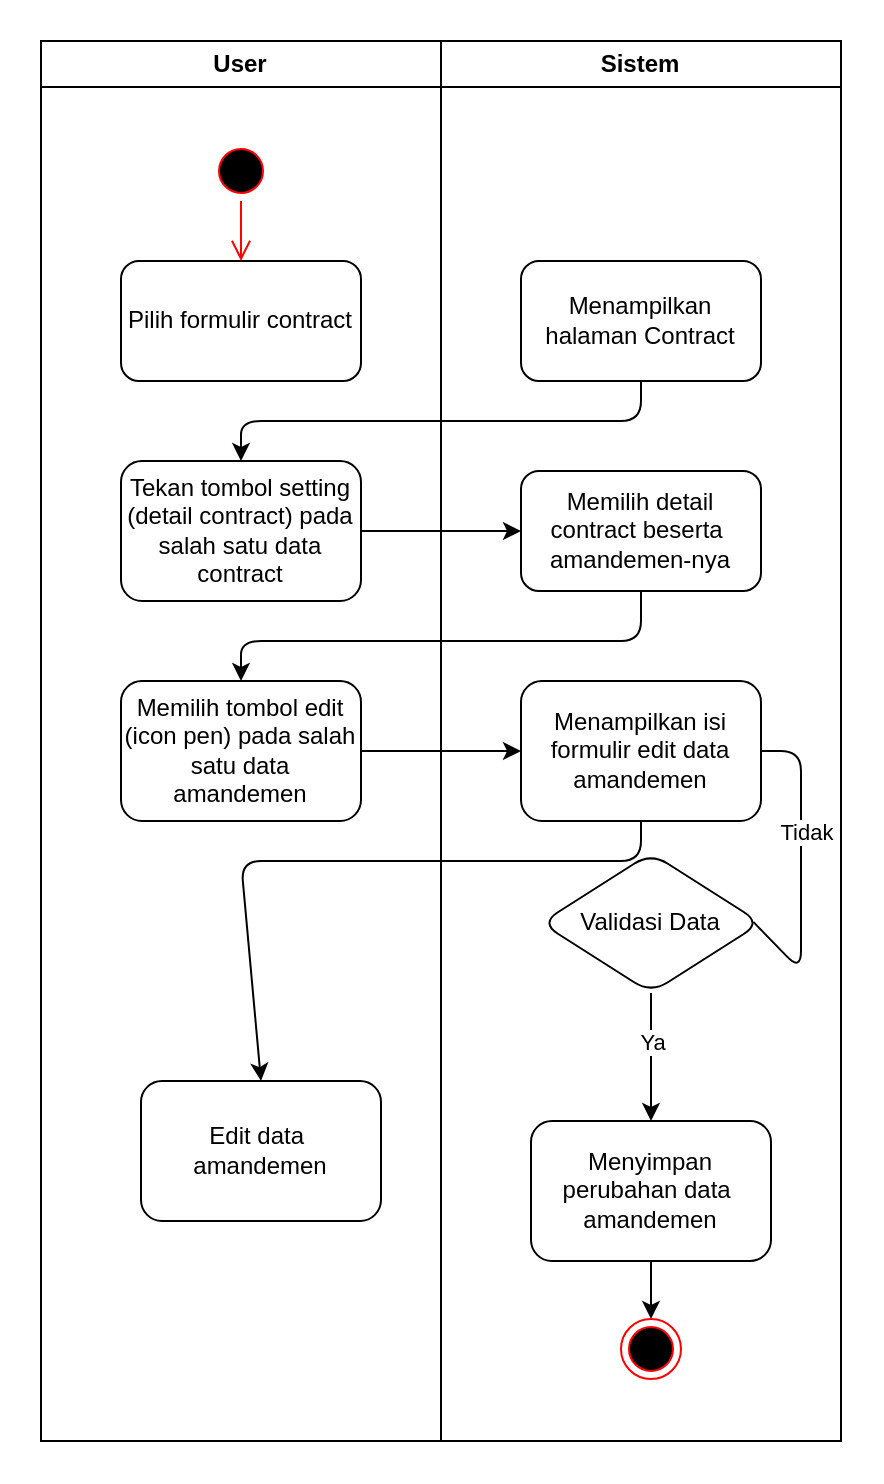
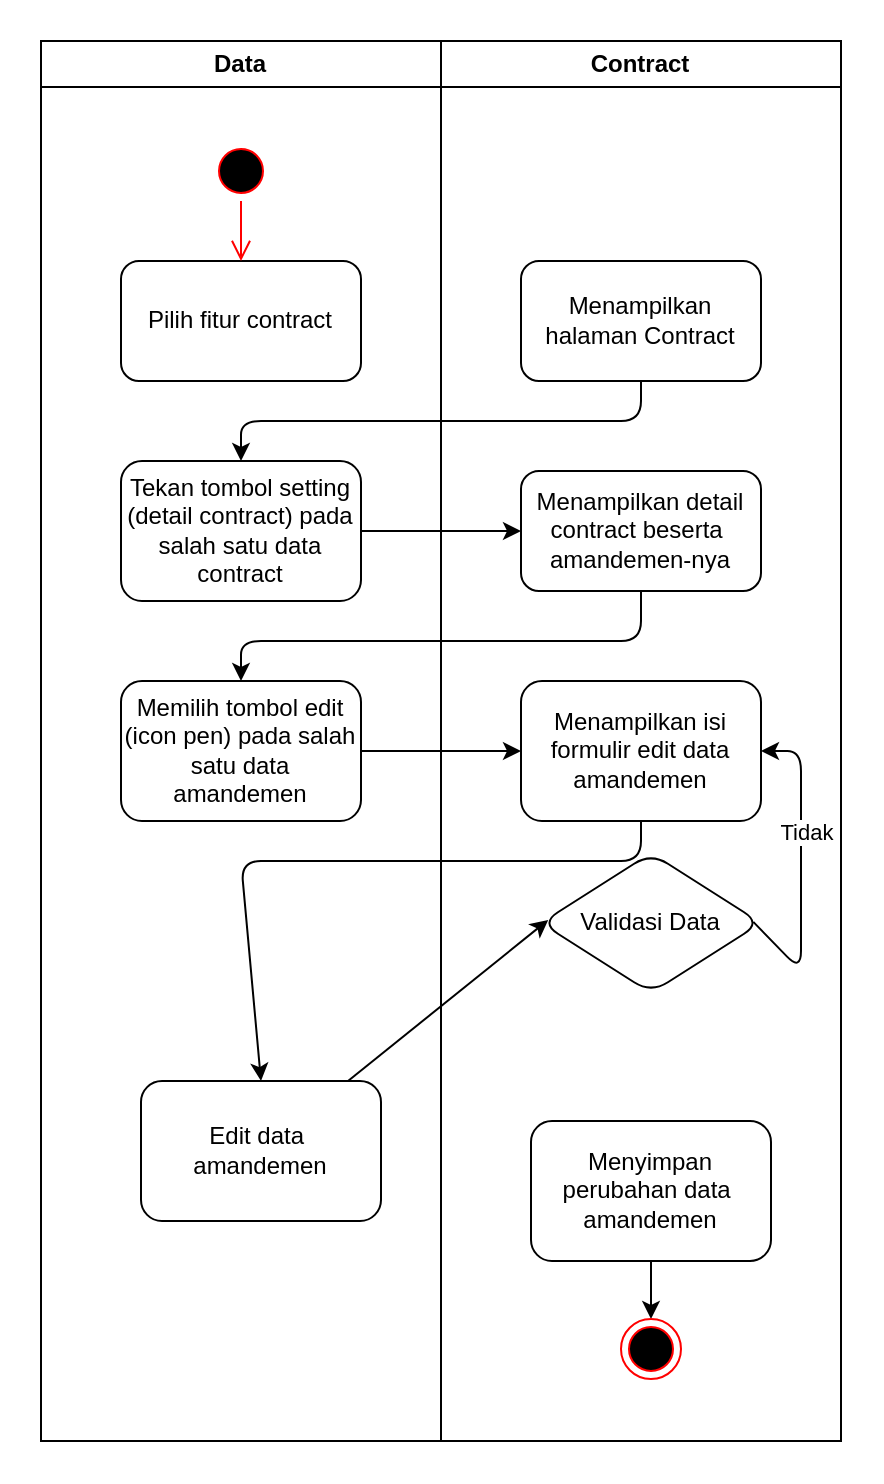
node "User": label "User" -> "Data"
node "Sistem": label "Sistem" -> "Contract"
node "Pilih formulir contract": label "Pilih formulir contract" -> "Pilih fitur contract"
node "Memilih detail contract beserta amandemen-nya": label "Memilih detail contract beserta amandemen-nya" -> "Menampilkan detail contract beserta amandemen-nya"
edge "Menampilkan isi formulir edit data amandemen" -- "Validasi Data": arrowhead none -> classic
edge "Edit data amandemen" -> "Validasi Data": added
edge "Validasi Data" -> "Menyimpan perubahan data amandemen": removed, label "Ya"
